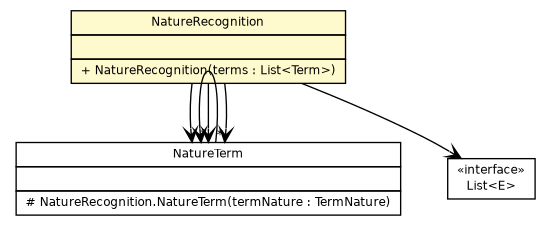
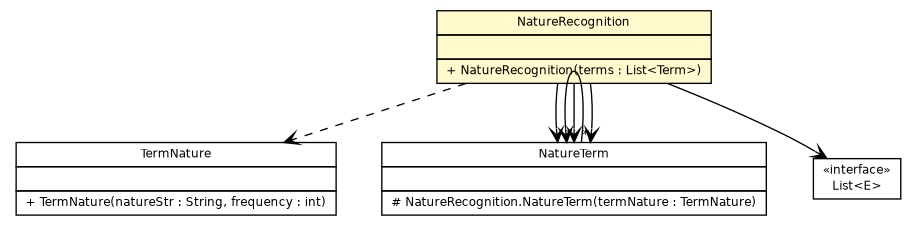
node "TermNature": added
